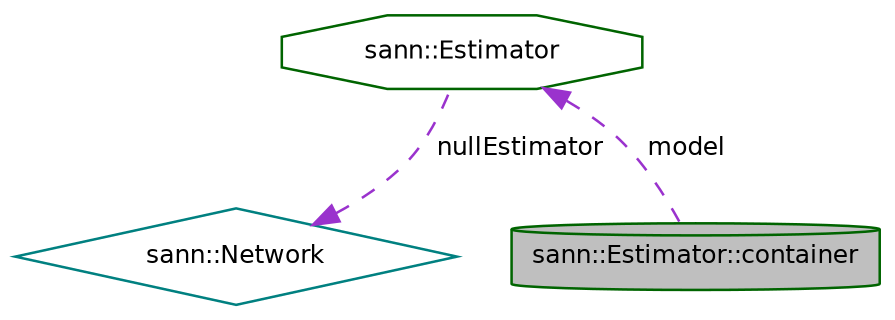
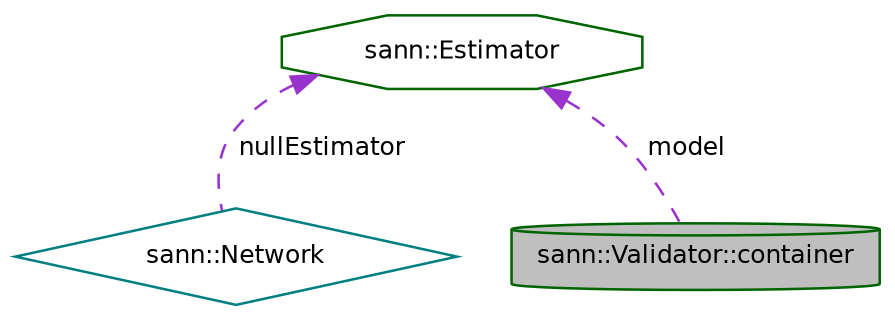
edge "sann::Estimator" -> "sann::Network": reversed
node "sann::Estimator::container": label "sann::Estimator::container" -> "sann::Validator::container"
